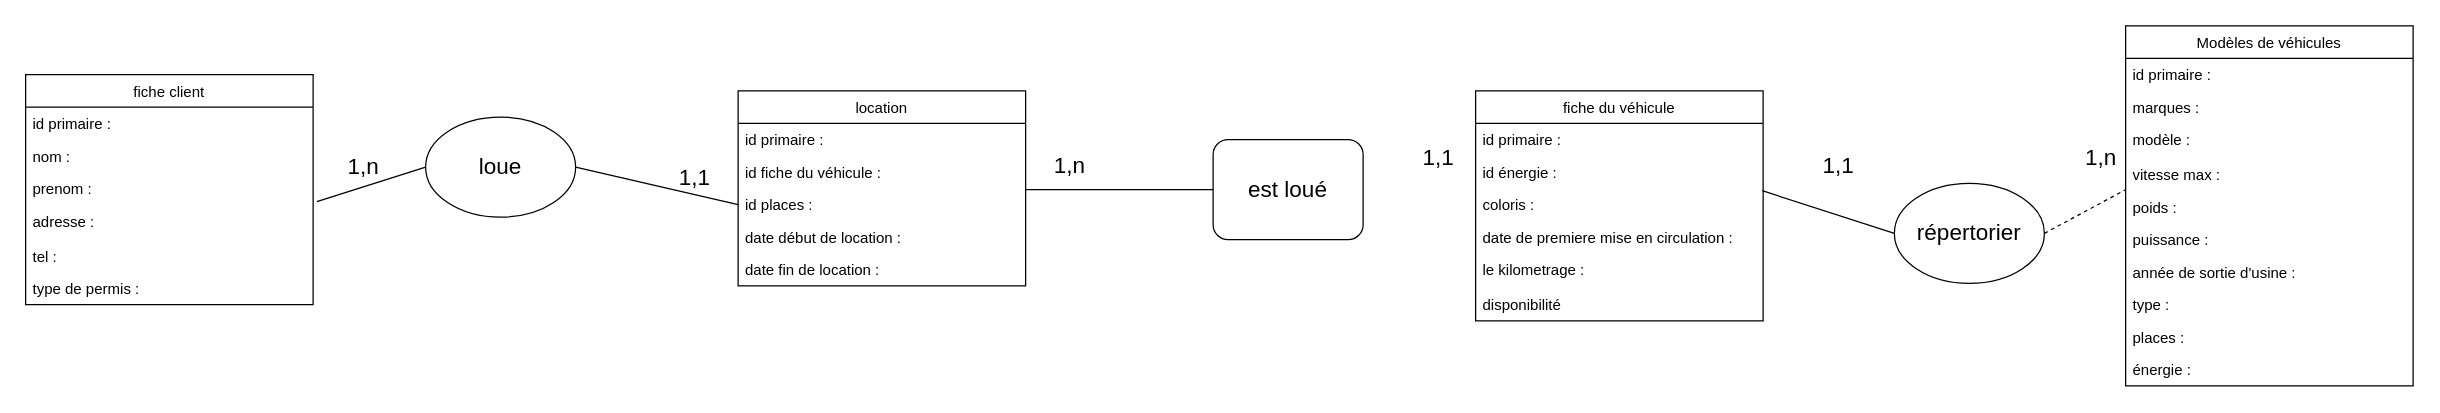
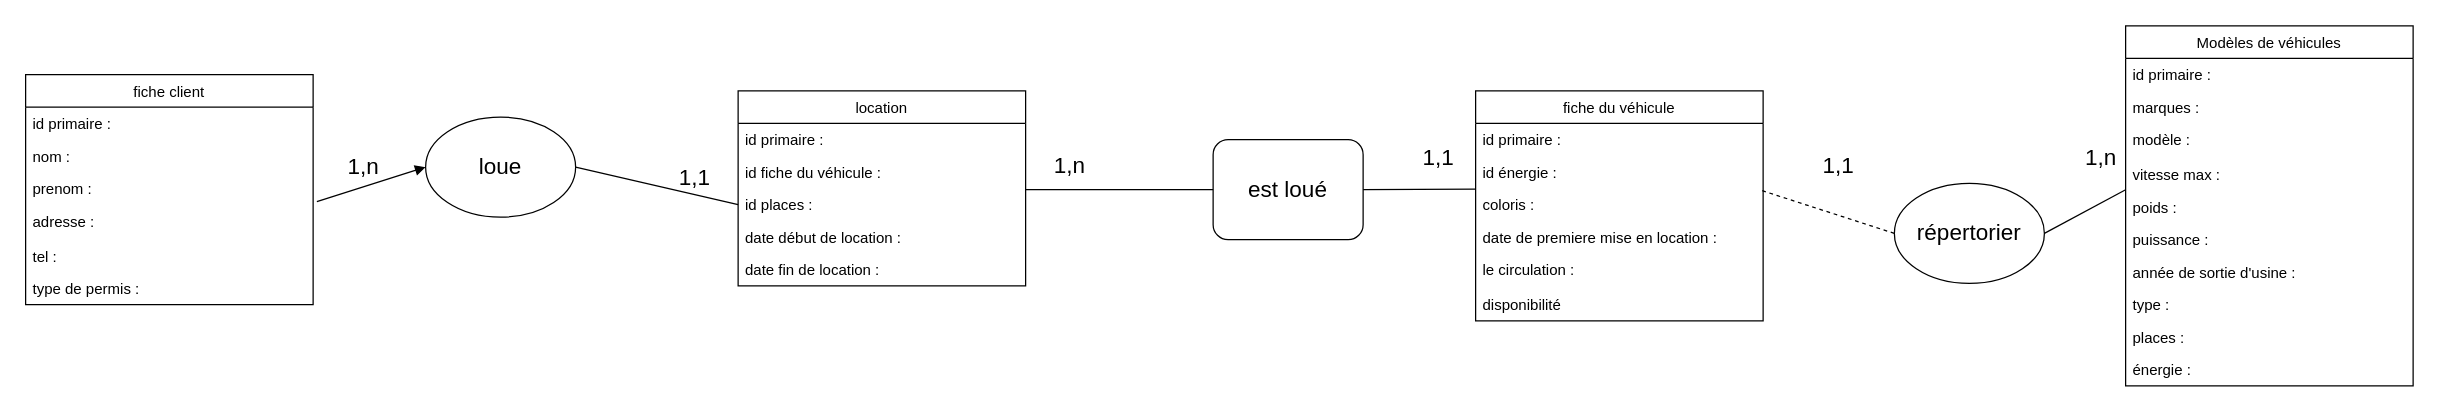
edge "loue" -- "prenom :": arrowhead none -> block
edge "est loué" -- "coloris :": added
edge "vitesse max :" -- "répertorier": style dashed -> solid
edge "coloris :" -- "répertorier": style solid -> dashed
node "date de premiere mise en circulation :": label "date de premiere mise en circulation :" -> "date de premiere mise en location :"
node "le kilometrage :": label "le kilometrage :" -> "le circulation :"
